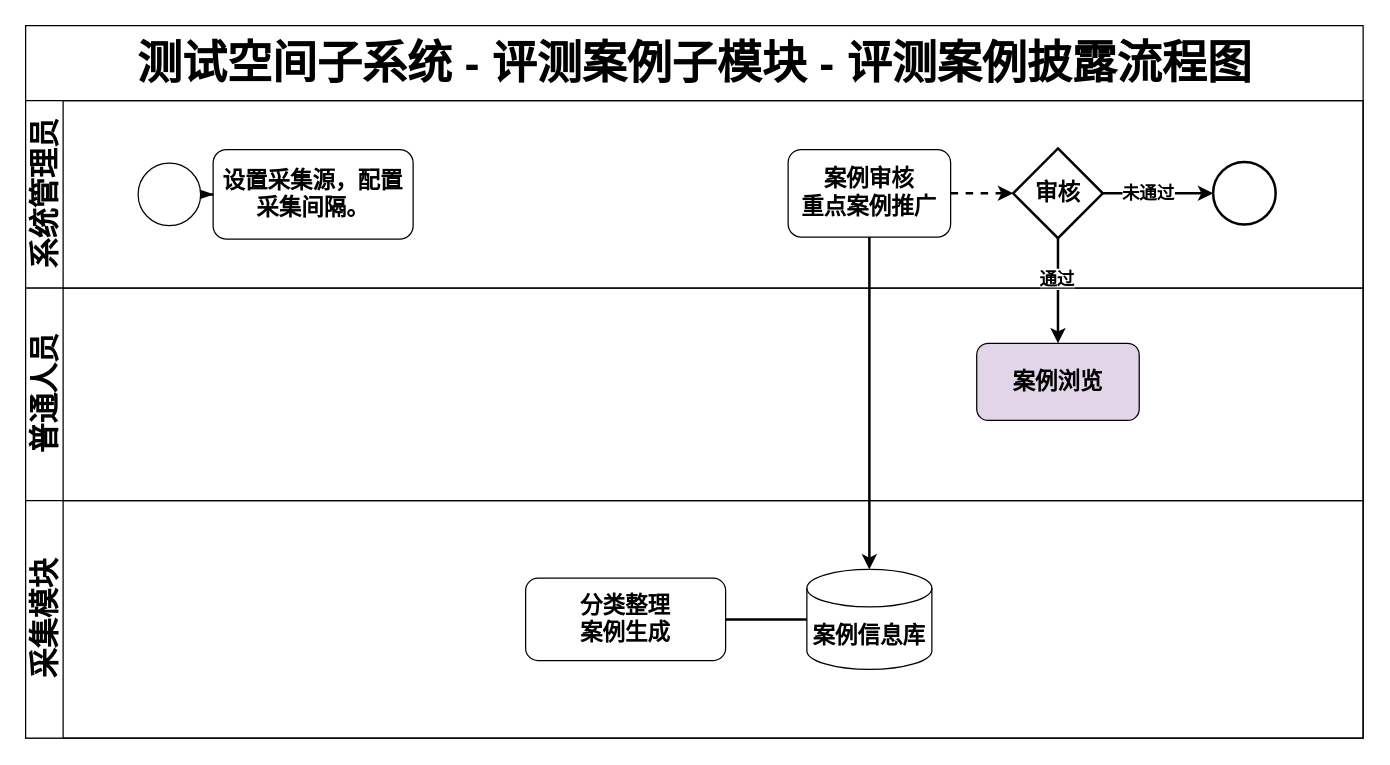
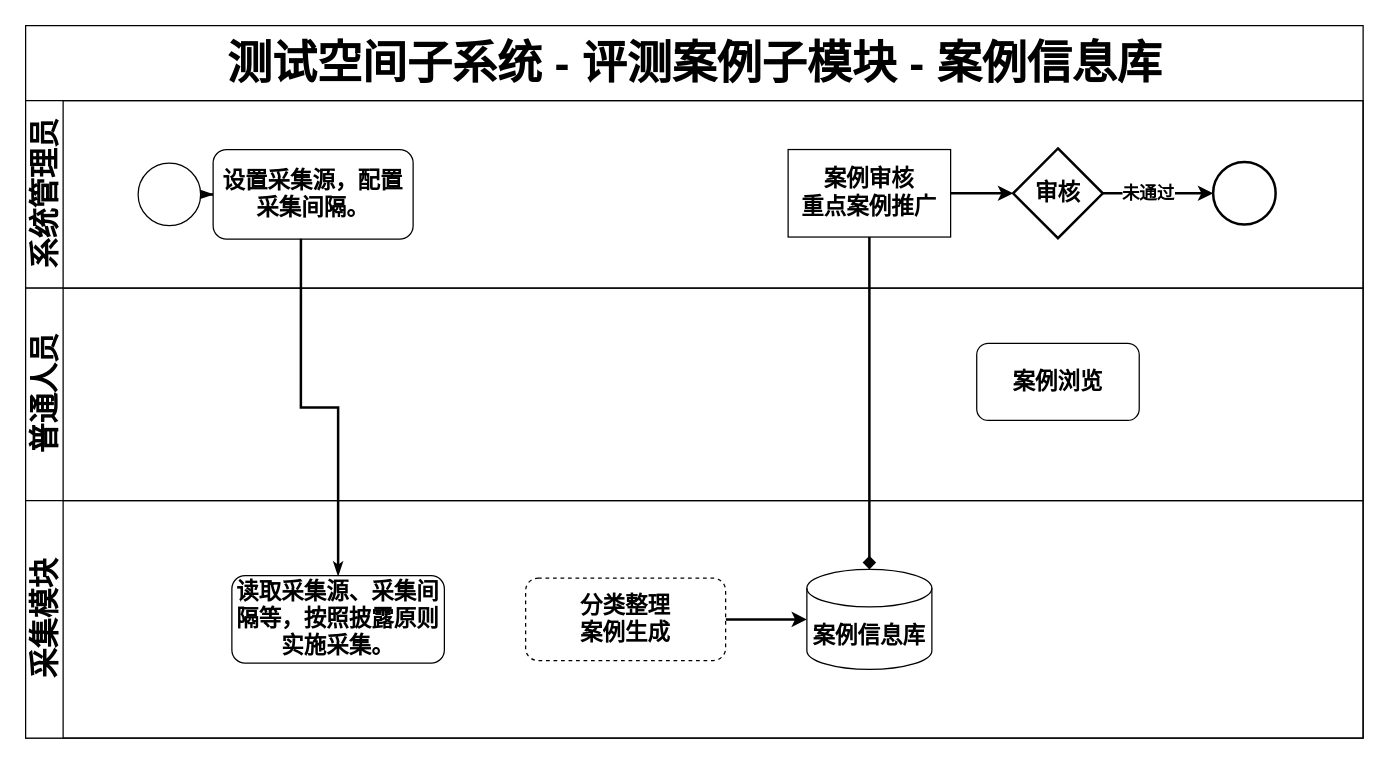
node "测试空间子系统 - 评测案例子模块 - 评测案例披露流程图": label "测试空间子系统 - 评测案例子模块 - 评测案例披露流程图" -> "测试空间子系统 - 评测案例子模块 - 案例信息库"
node "案例审核 重点案例推广": shape rounded rectangle -> rectangle
edge "案例审核 重点案例推广" -> "审核": style dashed -> solid
edge "审核" -> "案例浏览": removed, label "通过"
node "案例浏览": fillcolor #e1d5e7 -> #ffffff
edge "设置采集源，配置采集间隔。" -> "读取采集源、采集间隔等，按照披露原则实施采集。": added
edge "案例审核 重点案例推广" -> "案例信息库": arrowhead classic -> diamond
node "读取采集源、采集间隔等，按照披露原则实施采集。": added
node "分类整理 案例生成": style solid -> dashed
edge "案例信息库" -- "分类整理 案例生成": arrowhead none -> classic
